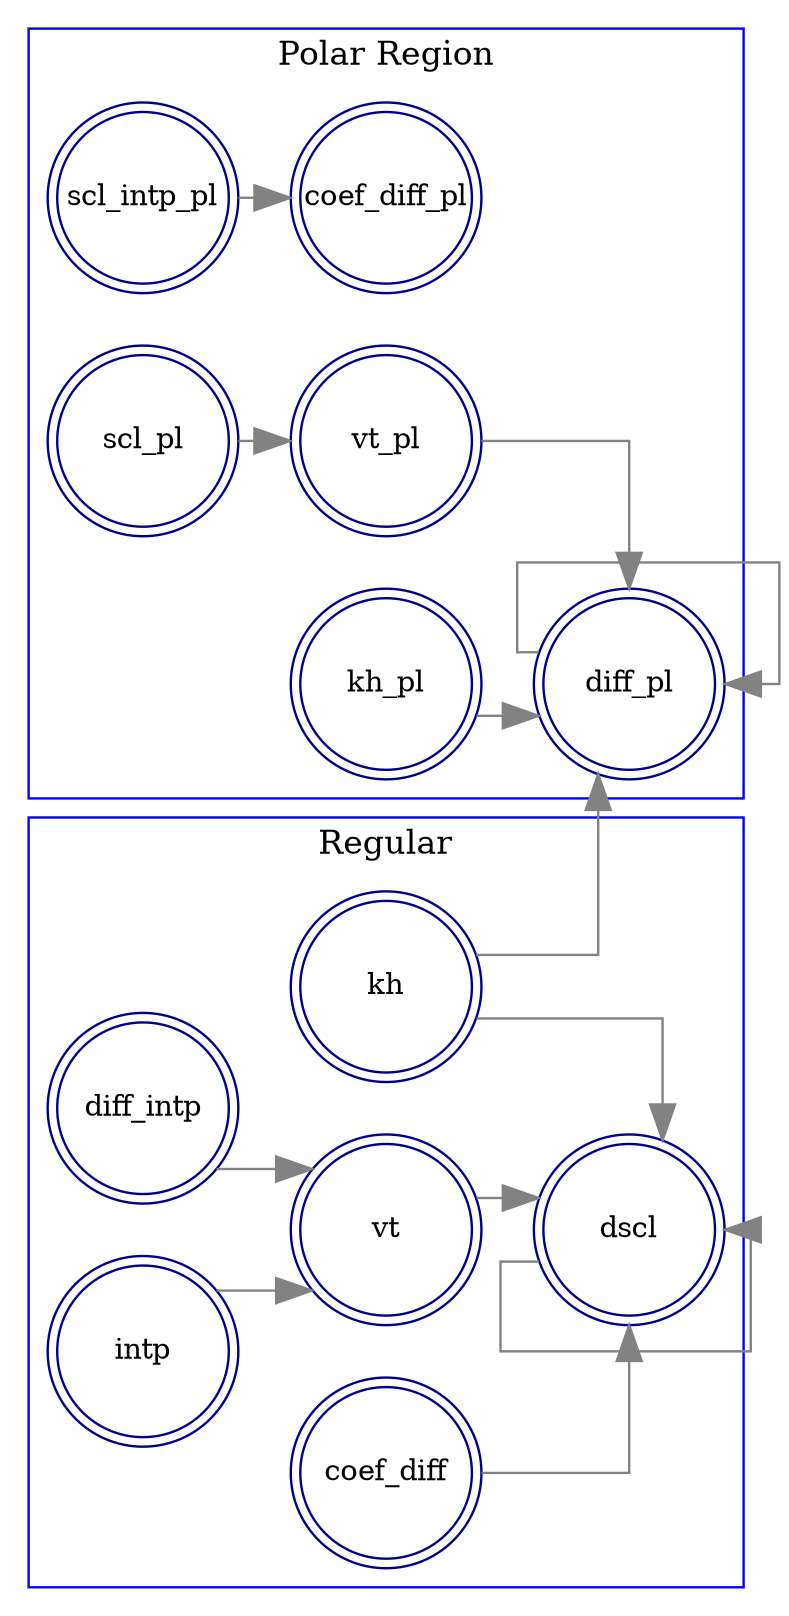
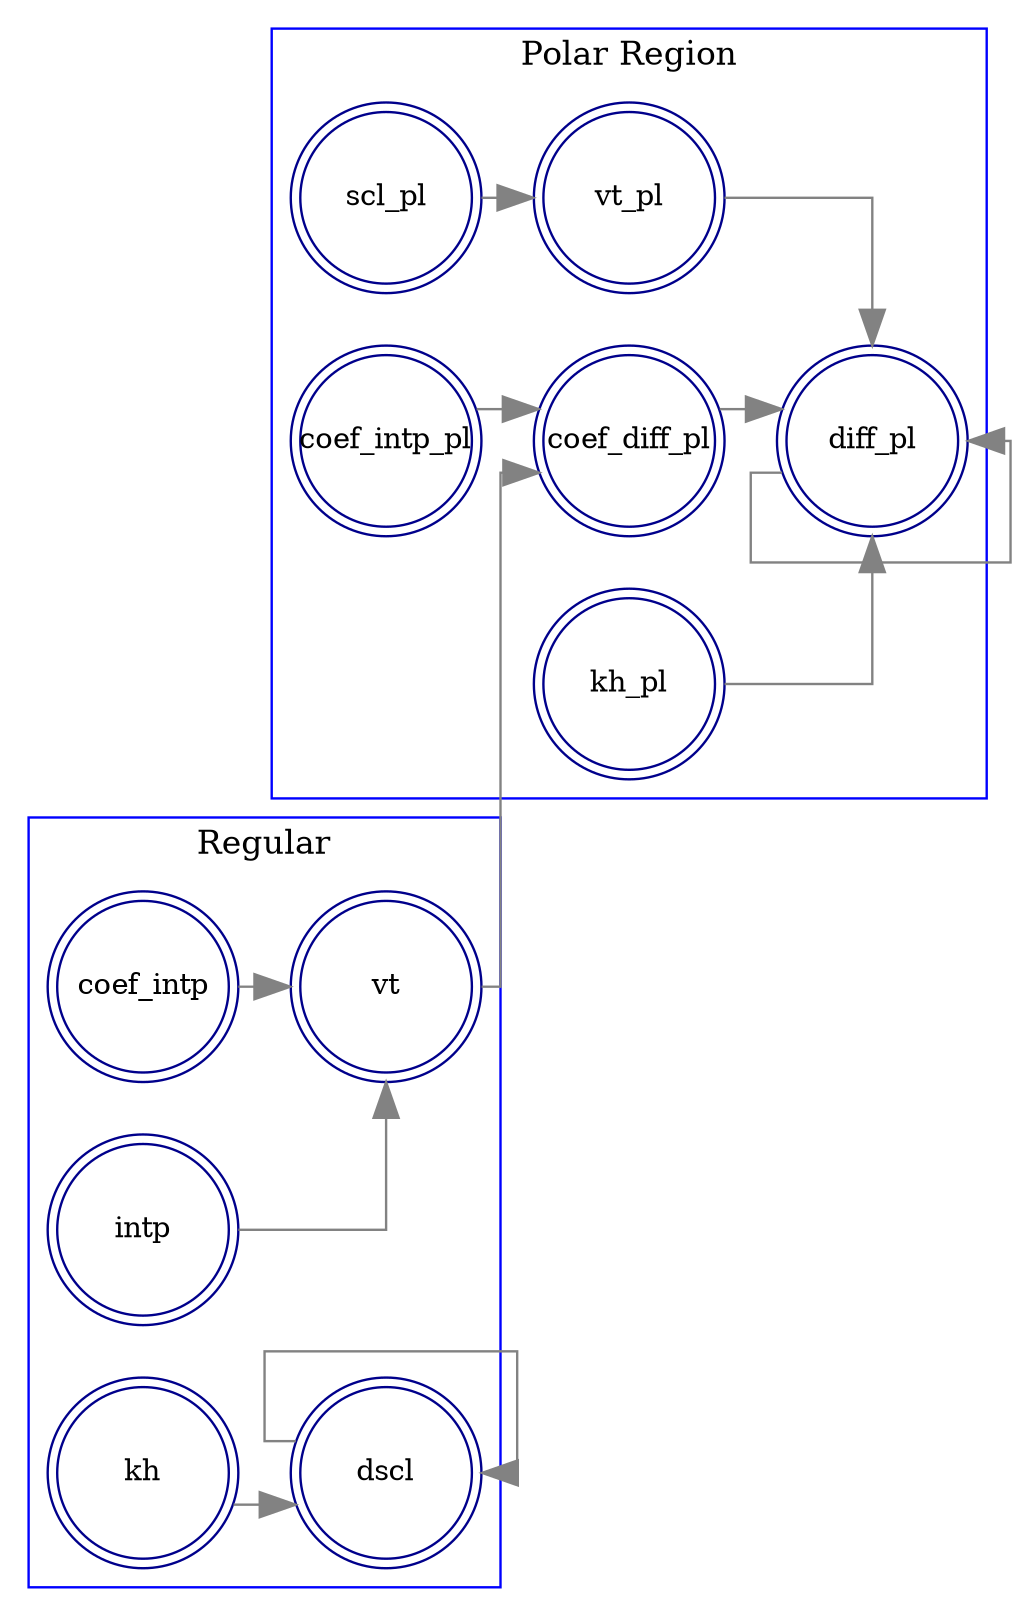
node "scl_intp_pl": label "scl_intp_pl" -> "coef_intp_pl"
edge "kh" -> "diff_pl": now "coef_diff_pl" -> "diff_pl"
node "diff_intp": label "diff_intp" -> "coef_intp"
edge "vt" -> "dscl": now "vt" -> "coef_diff_pl"
node "coef_diff": removed
